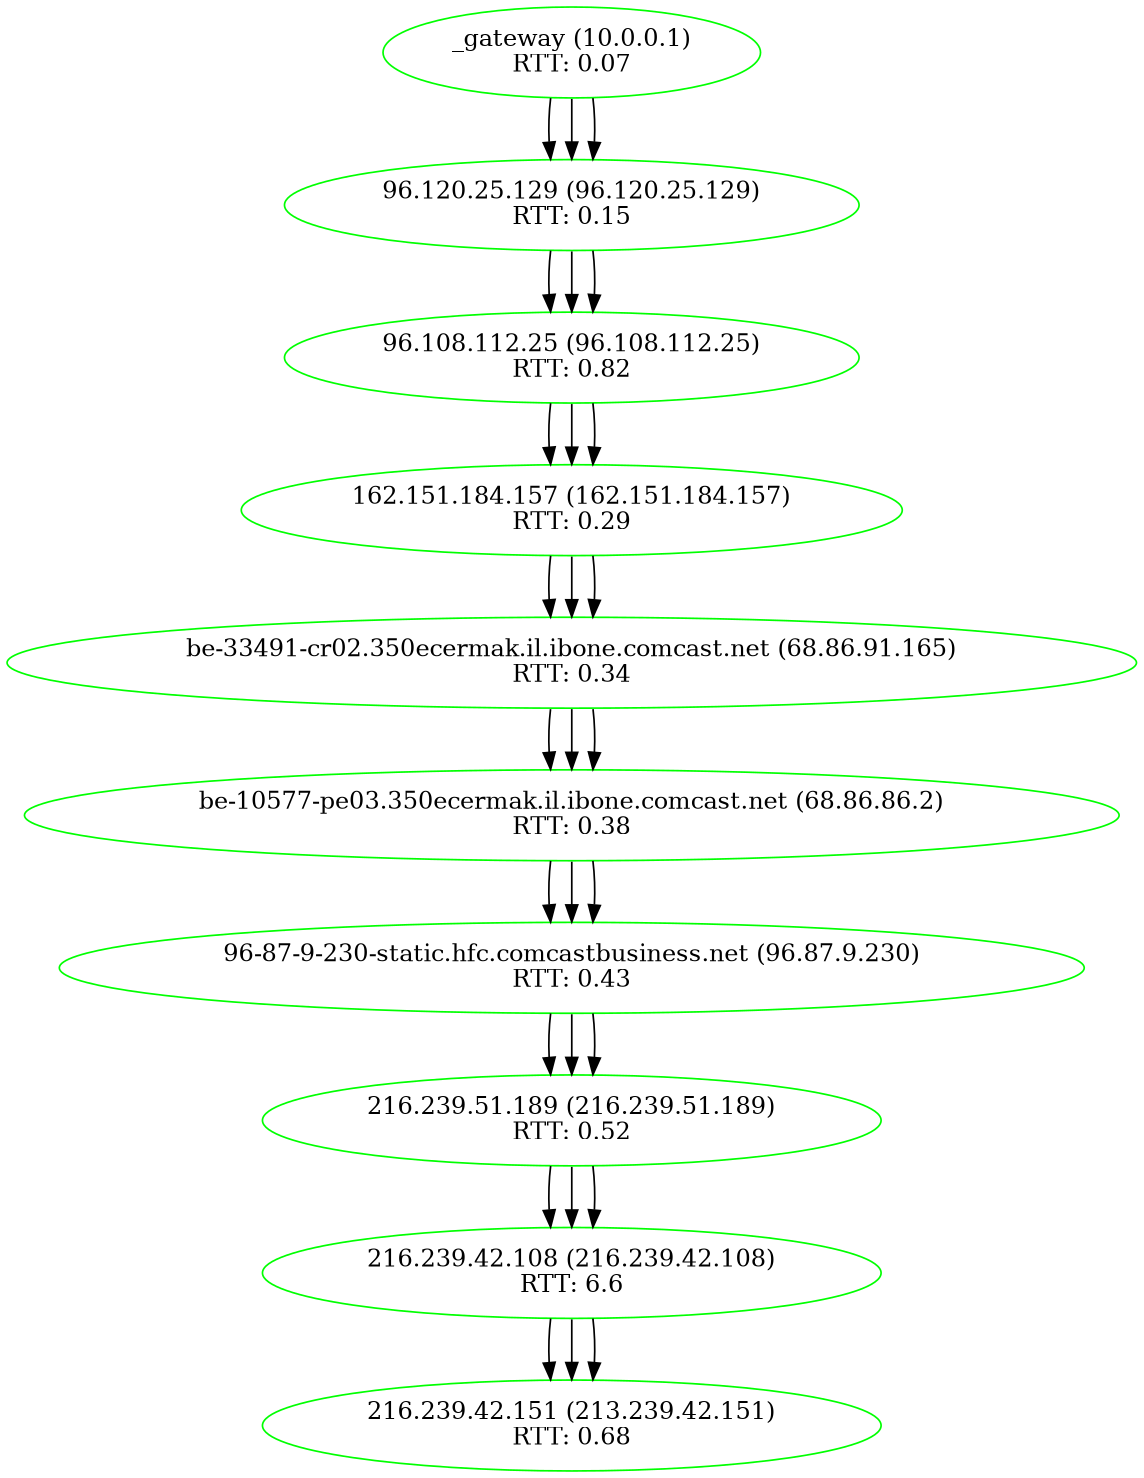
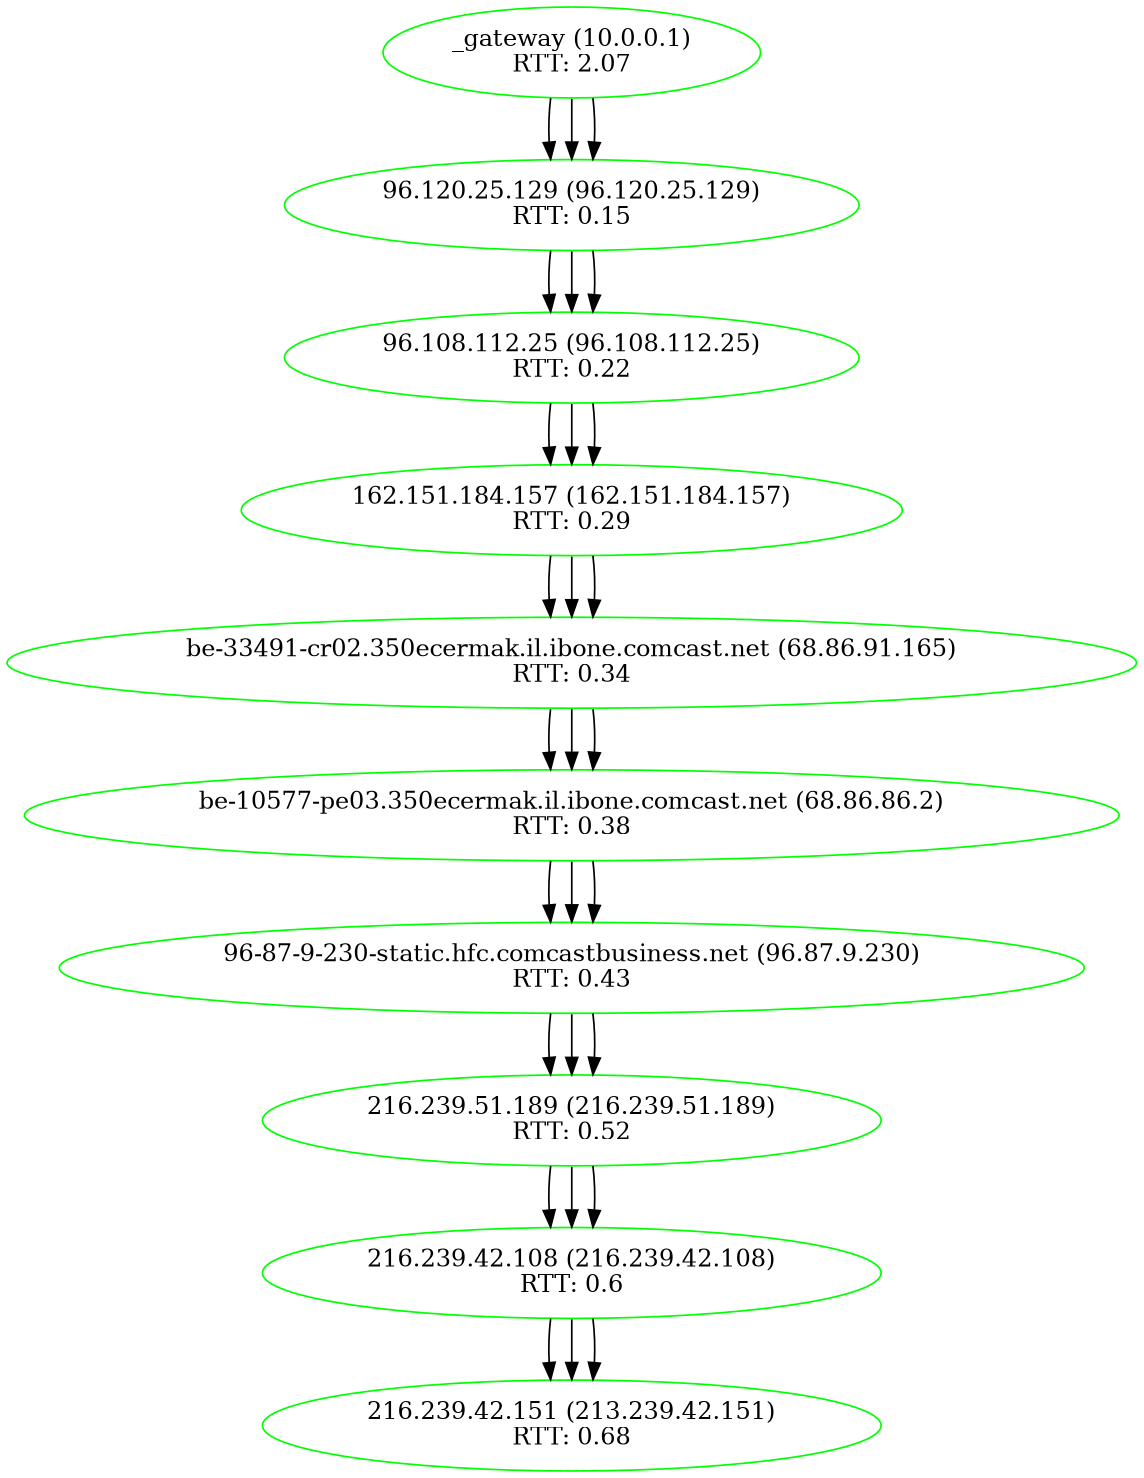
node "_gateway (10.0.0.1) RTT: 0.07": label "_gateway (10.0.0.1) RTT: 0.07" -> "_gateway (10.0.0.1) RTT: 2.07"
node "96.108.112.25 (96.108.112.25) RTT: 0.82": label "96.108.112.25 (96.108.112.25) RTT: 0.82" -> "96.108.112.25 (96.108.112.25) RTT: 0.22"
node "216.239.42.108 (216.239.42.108) RTT: 6.6": label "216.239.42.108 (216.239.42.108) RTT: 6.6" -> "216.239.42.108 (216.239.42.108) RTT: 0.6"
